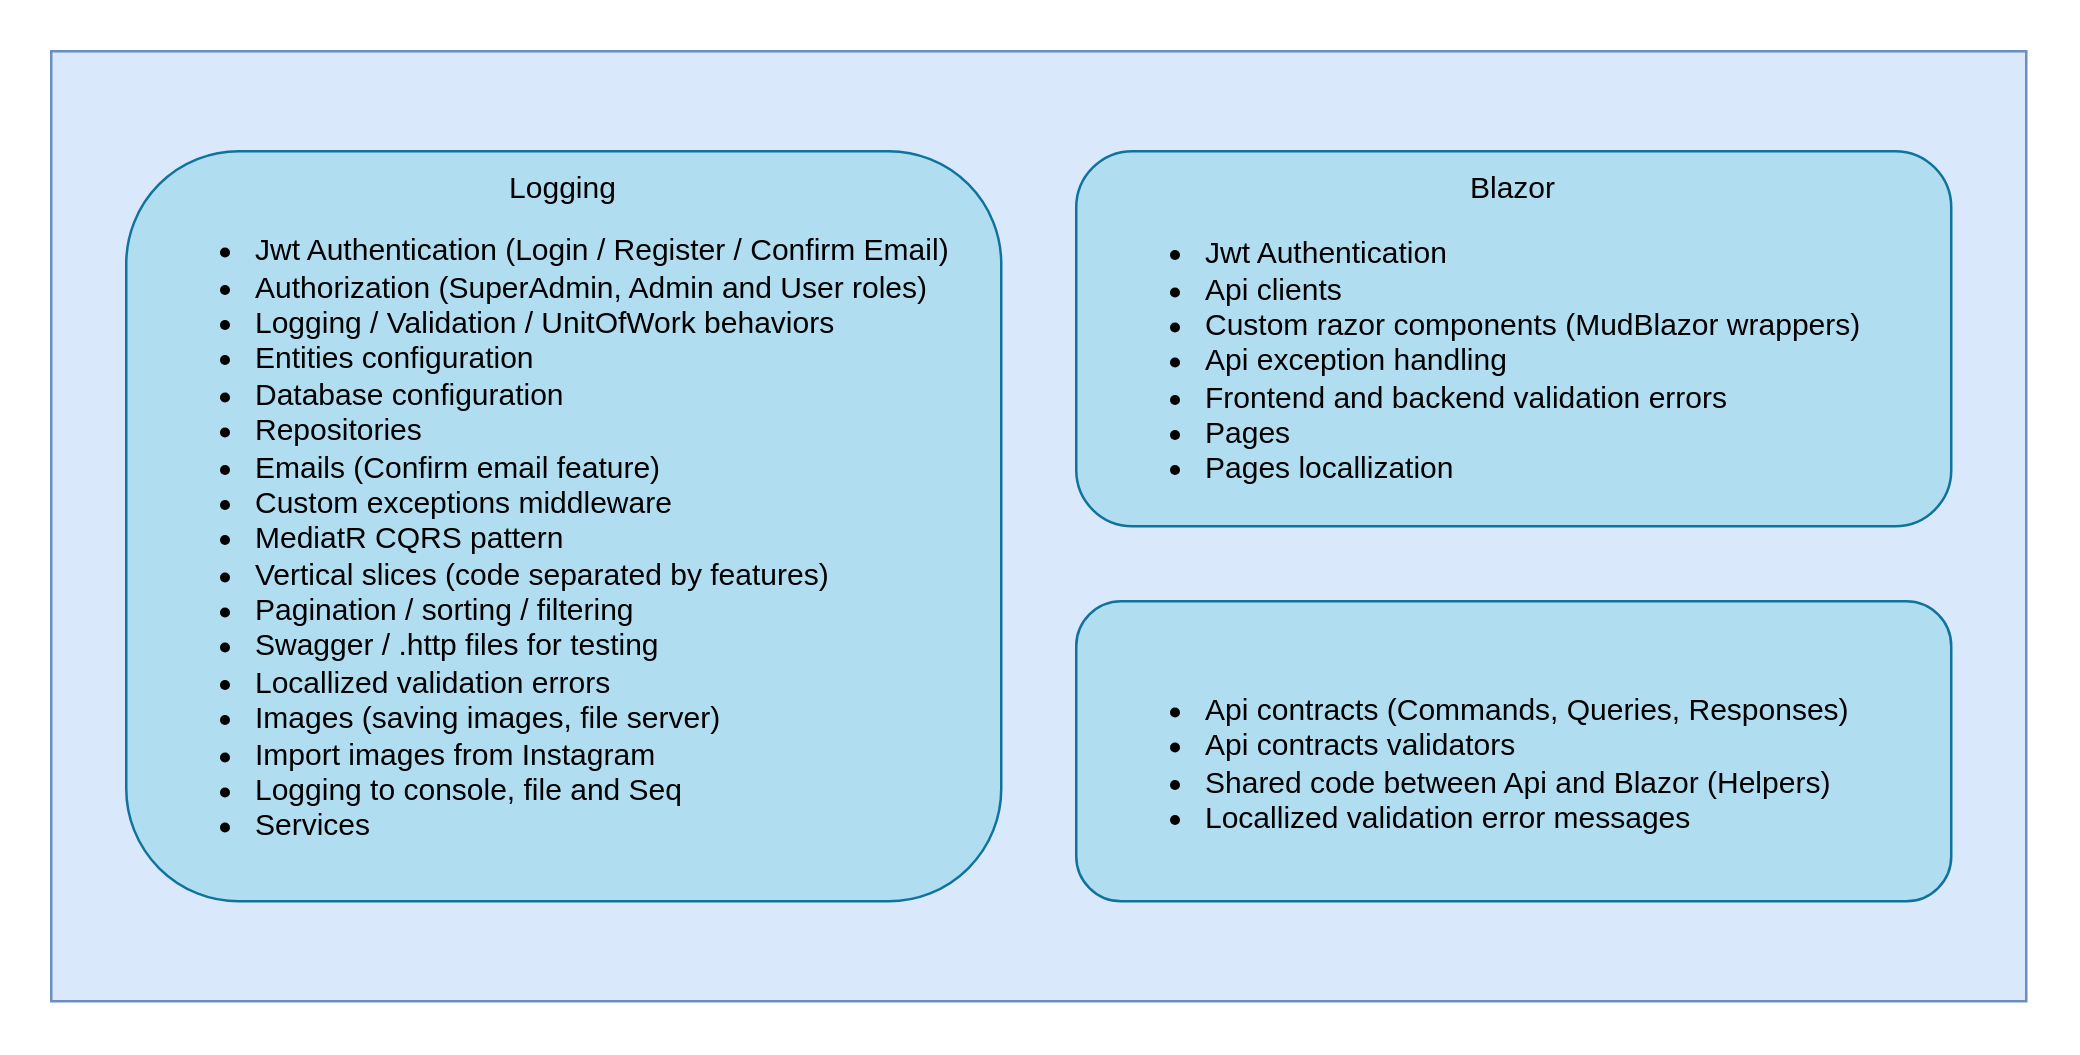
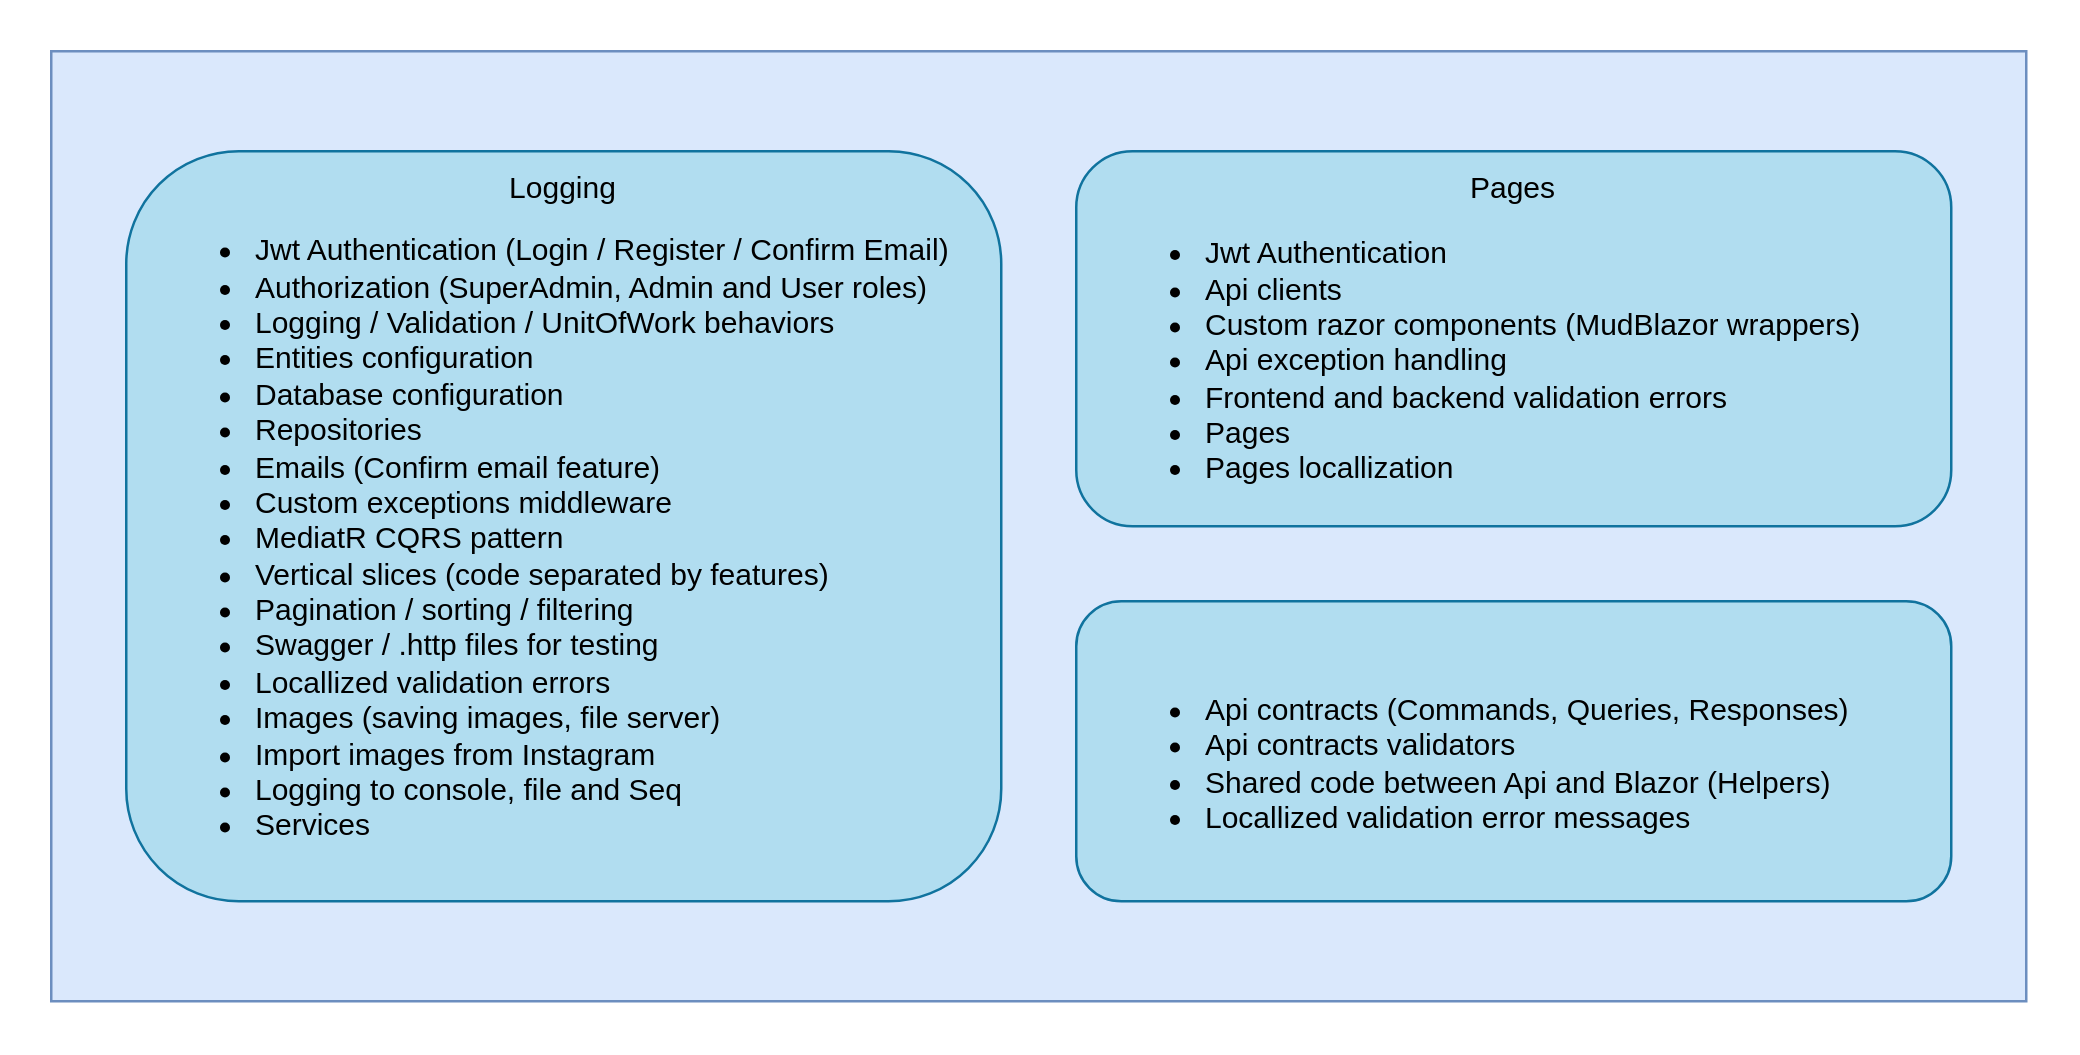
node "Blazor": label "Blazor" -> "Pages"
